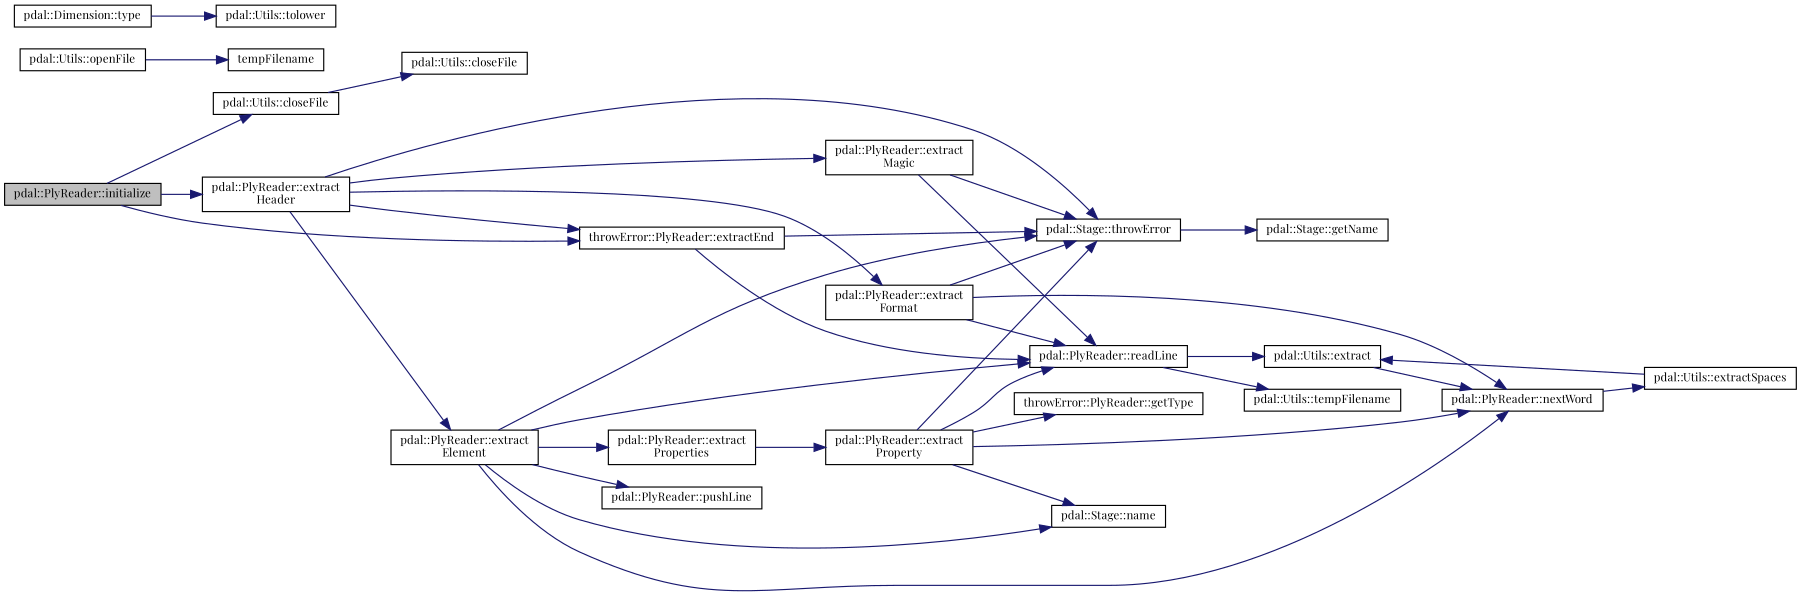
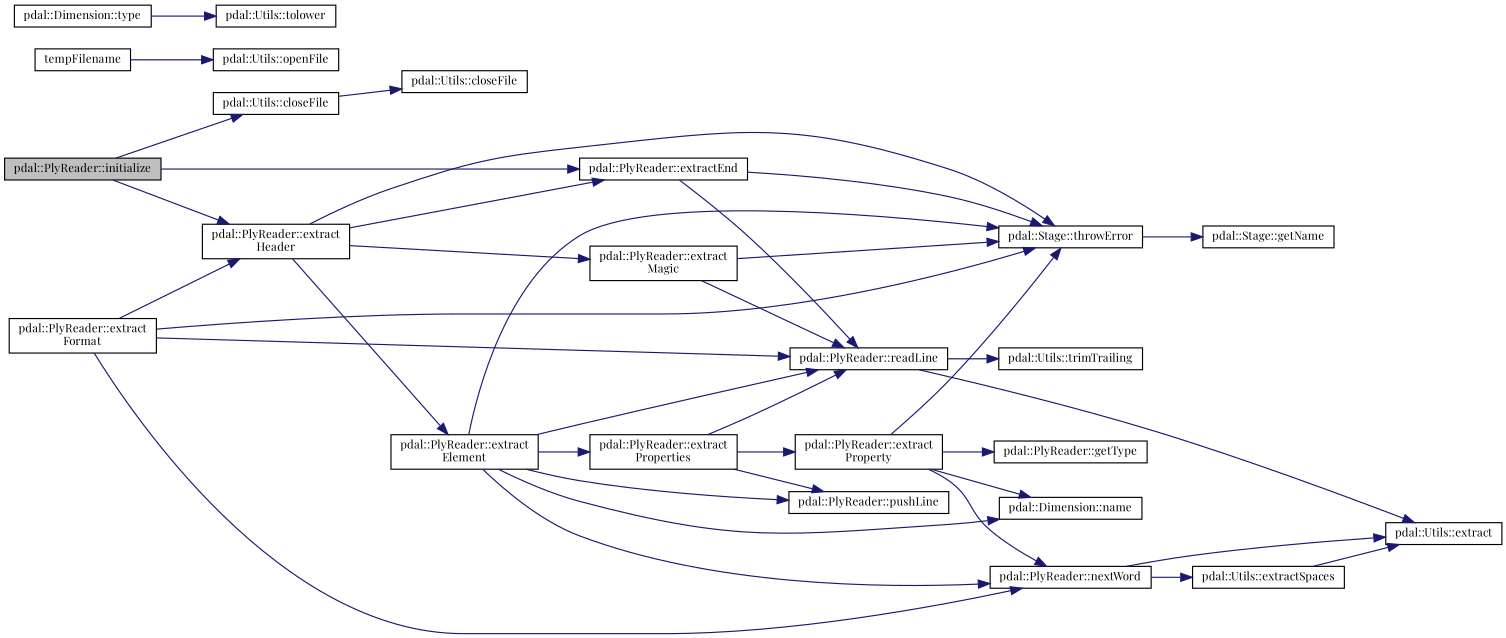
edge "pdal::Utils::openFile" -> "tempFilename": reversed
edge "pdal::PlyReader::extract Header" -> "pdal::PlyReader::extract Format": reversed
node "throwError::PlyReader::extractEnd": label "throwError::PlyReader::extractEnd" -> "pdal::PlyReader::extractEnd"
edge "pdal::Utils::extract" -> "pdal::PlyReader::nextWord": reversed
edge "pdal::PlyReader::extract Property" -> "pdal::PlyReader::readLine": now "pdal::PlyReader::extract Properties" -> "pdal::PlyReader::readLine"
node "pdal::Utils::tempFilename": label "pdal::Utils::tempFilename" -> "pdal::Utils::trimTrailing"
node "throwError::PlyReader::getType": label "throwError::PlyReader::getType" -> "pdal::PlyReader::getType"
edge "pdal::PlyReader::extract Properties" -> "pdal::PlyReader::pushLine": added
node "pdal::Stage::name": label "pdal::Stage::name" -> "pdal::Dimension::name"
